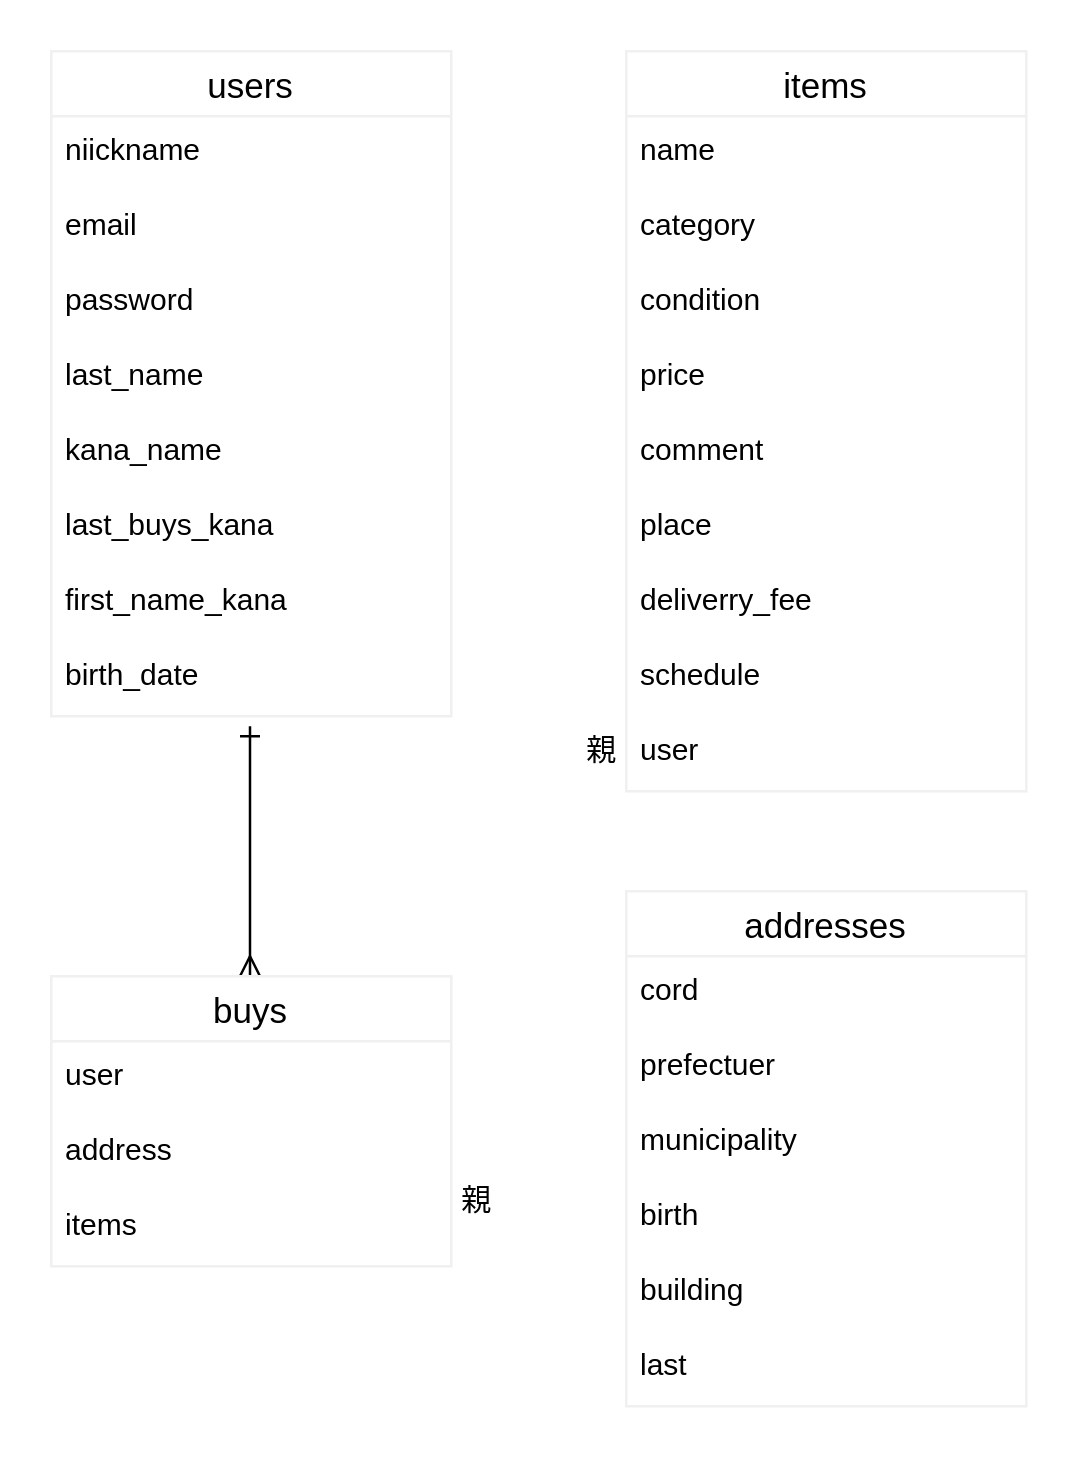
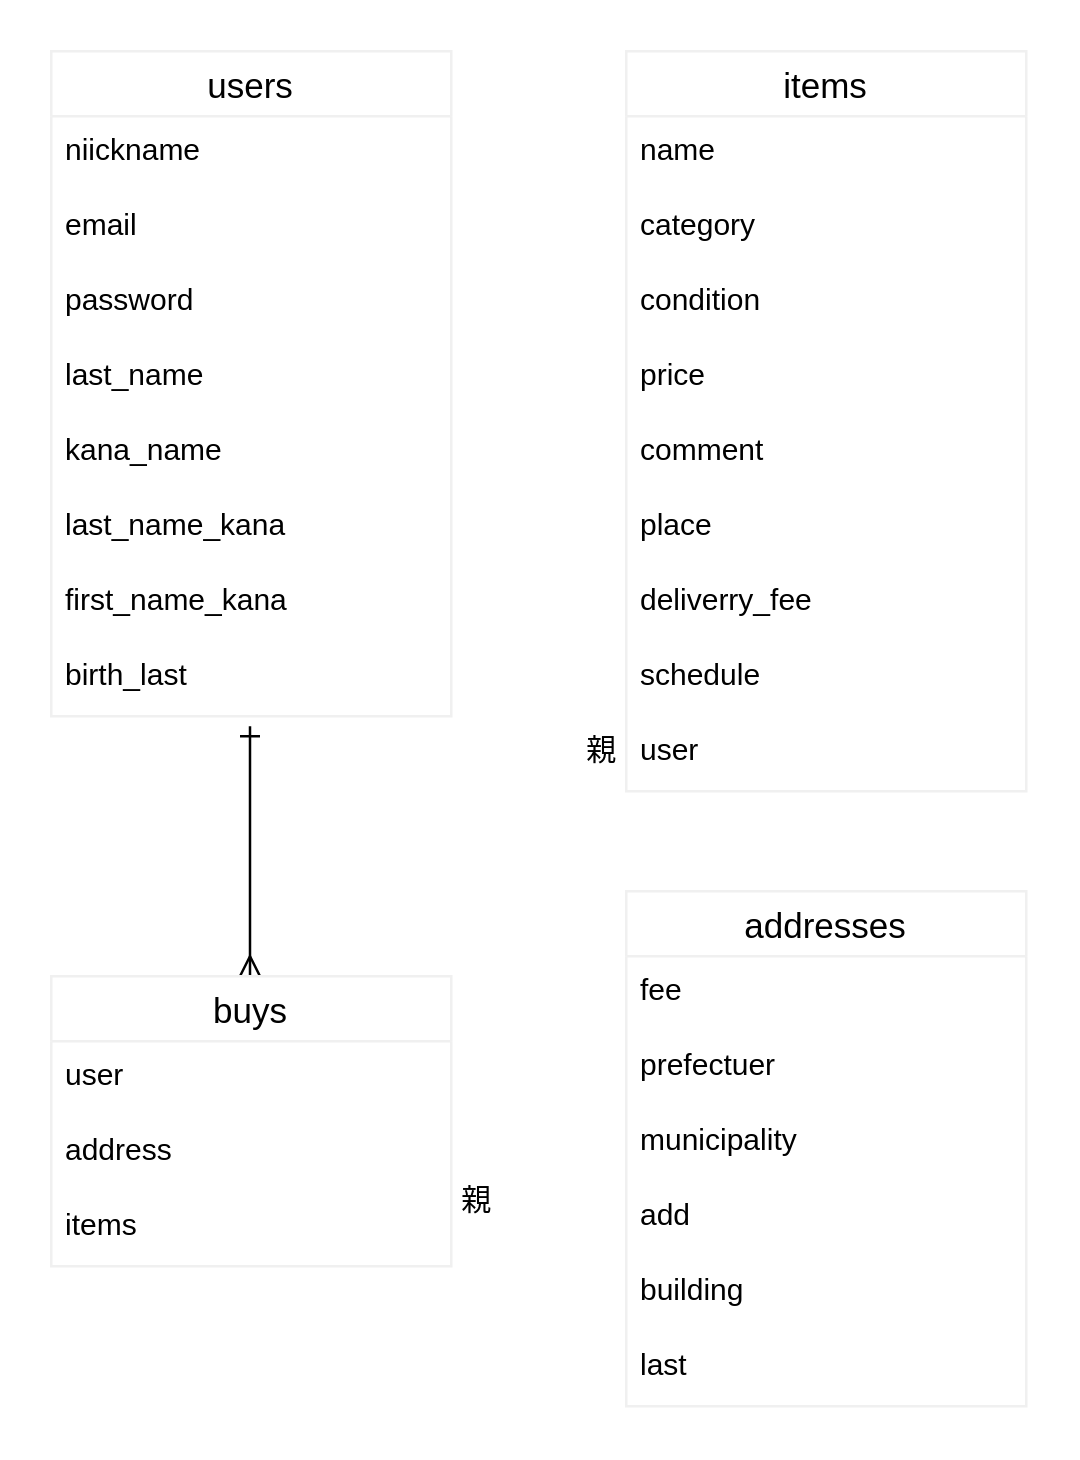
node "last_buys_kana": label "last_buys_kana" -> "last_name_kana"
node "birth_date": label "birth_date" -> "birth_last"
node "cord": label "cord" -> "fee"
node "birth": label "birth" -> "add"
